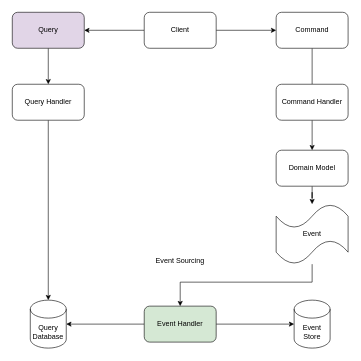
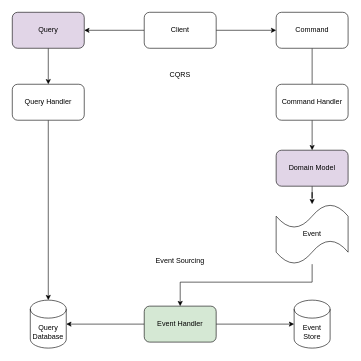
node "CQRS": added
node "Domain Model": fillcolor #ffffff -> #e1d5e7
